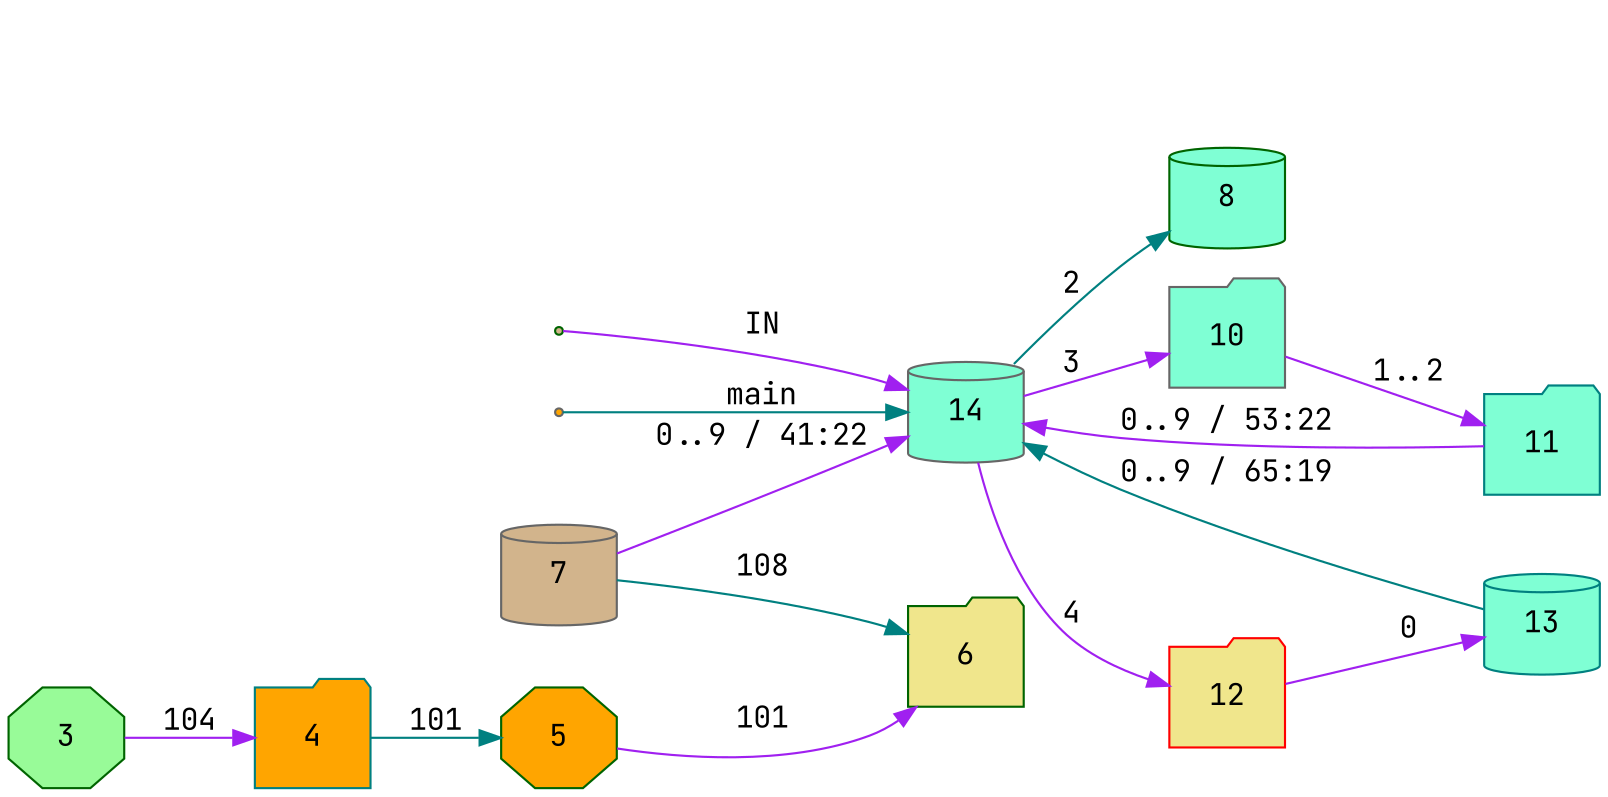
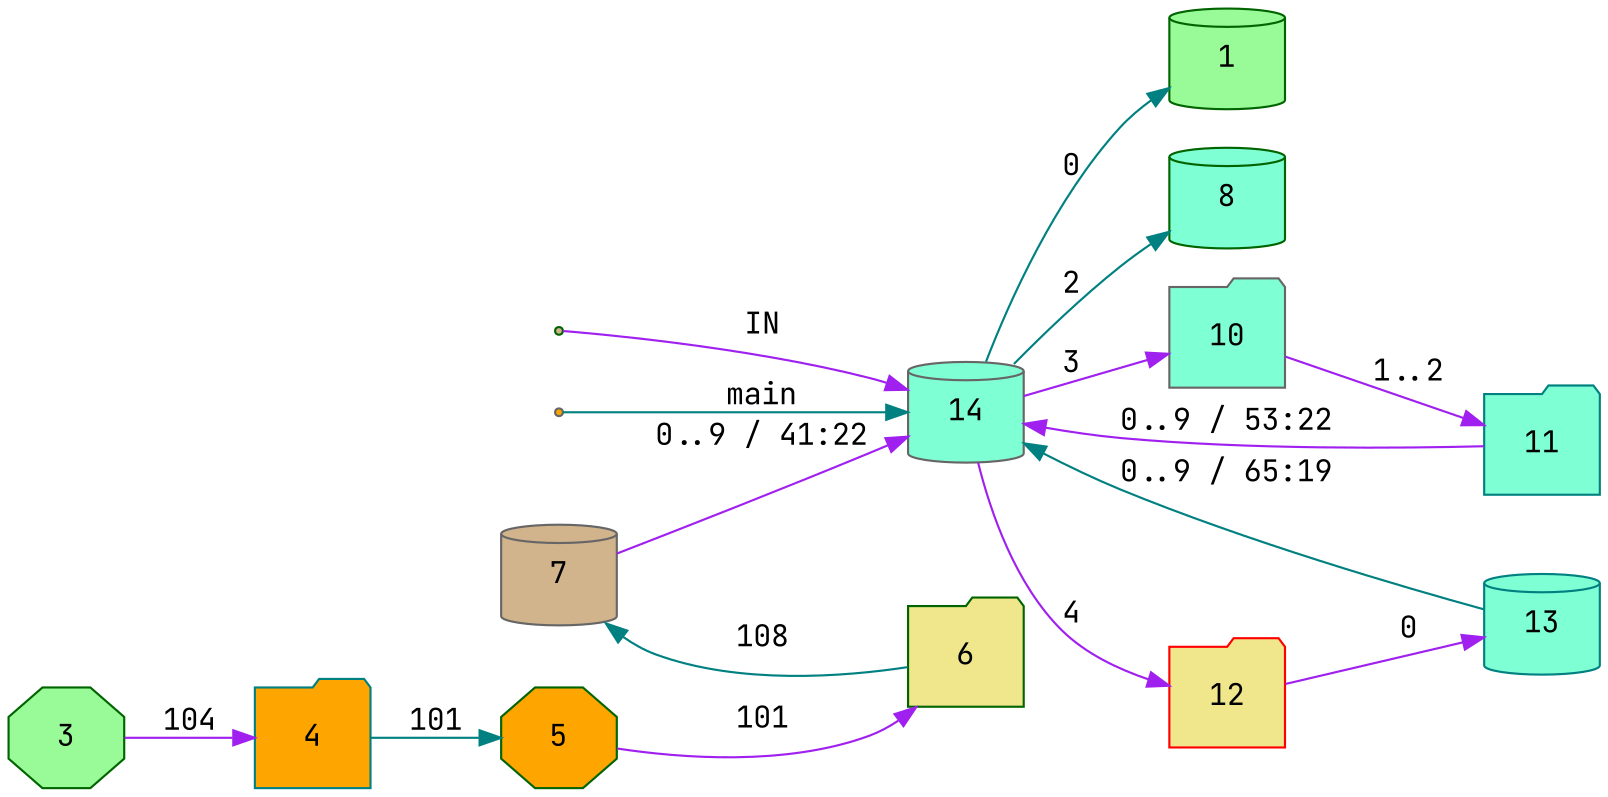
node "1": added
edge "7" -> "6": reversed
